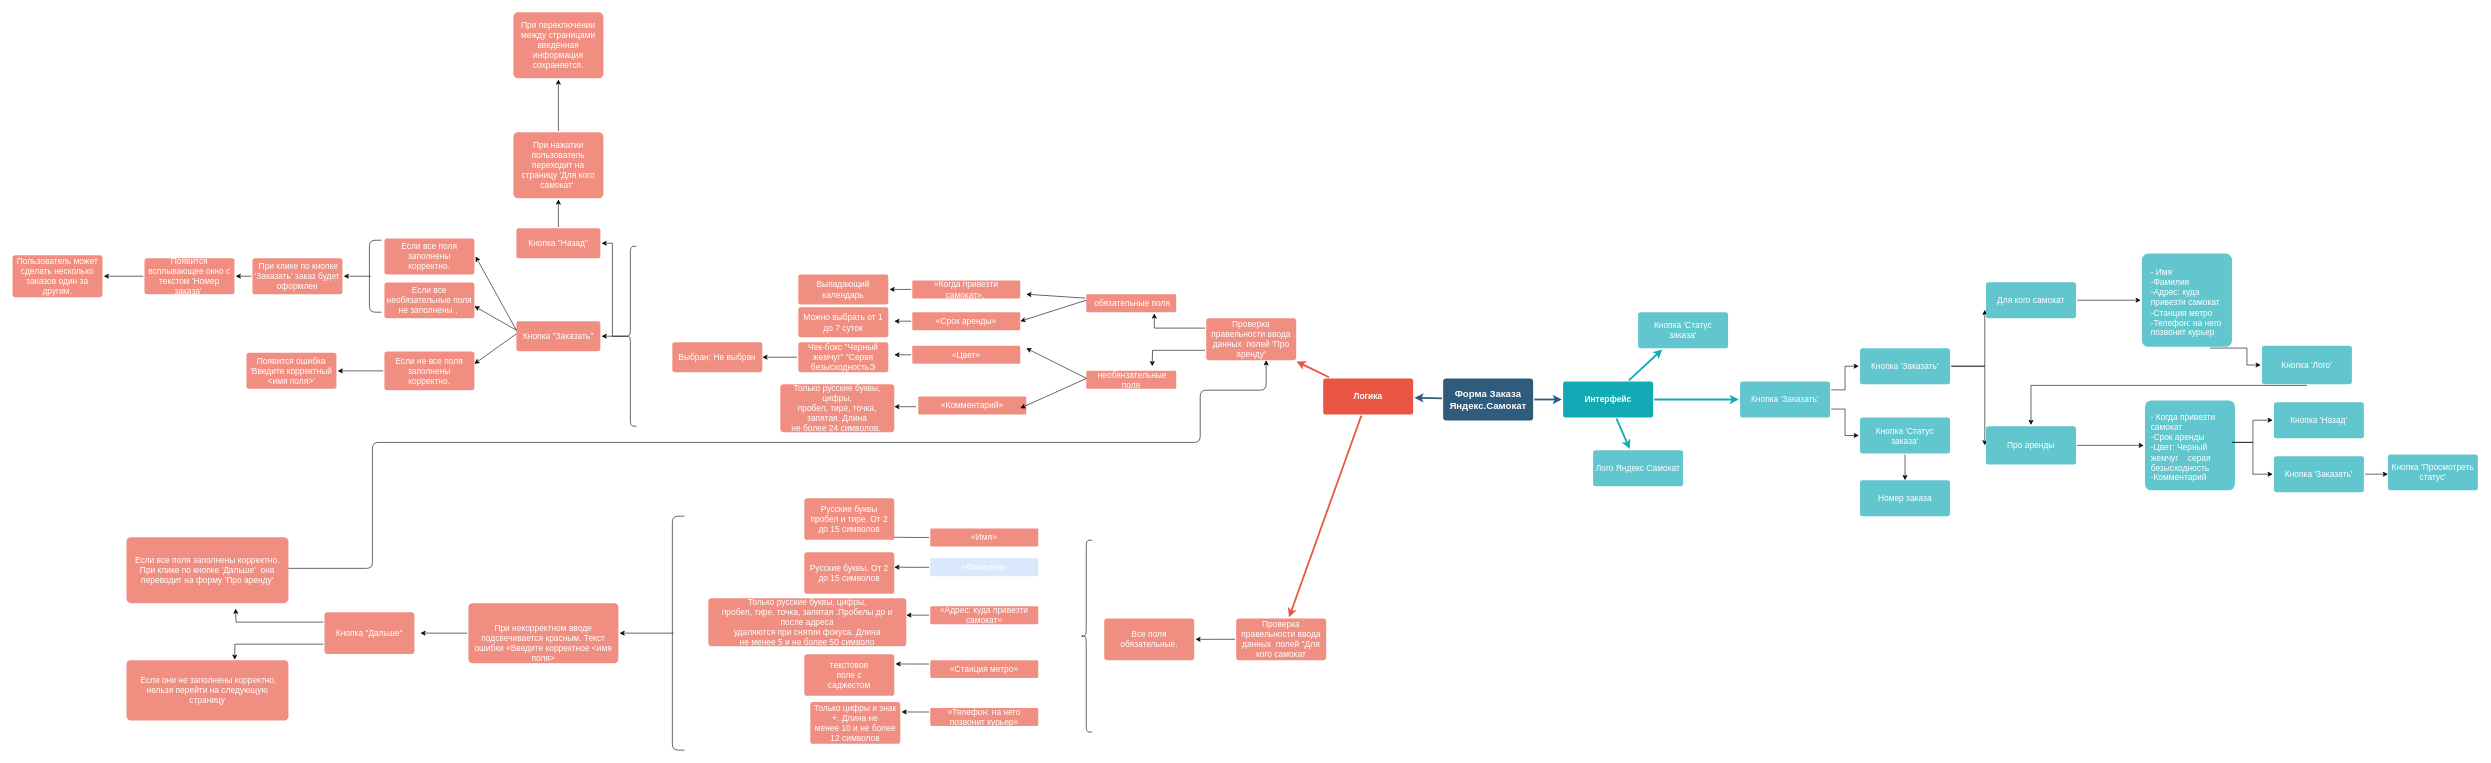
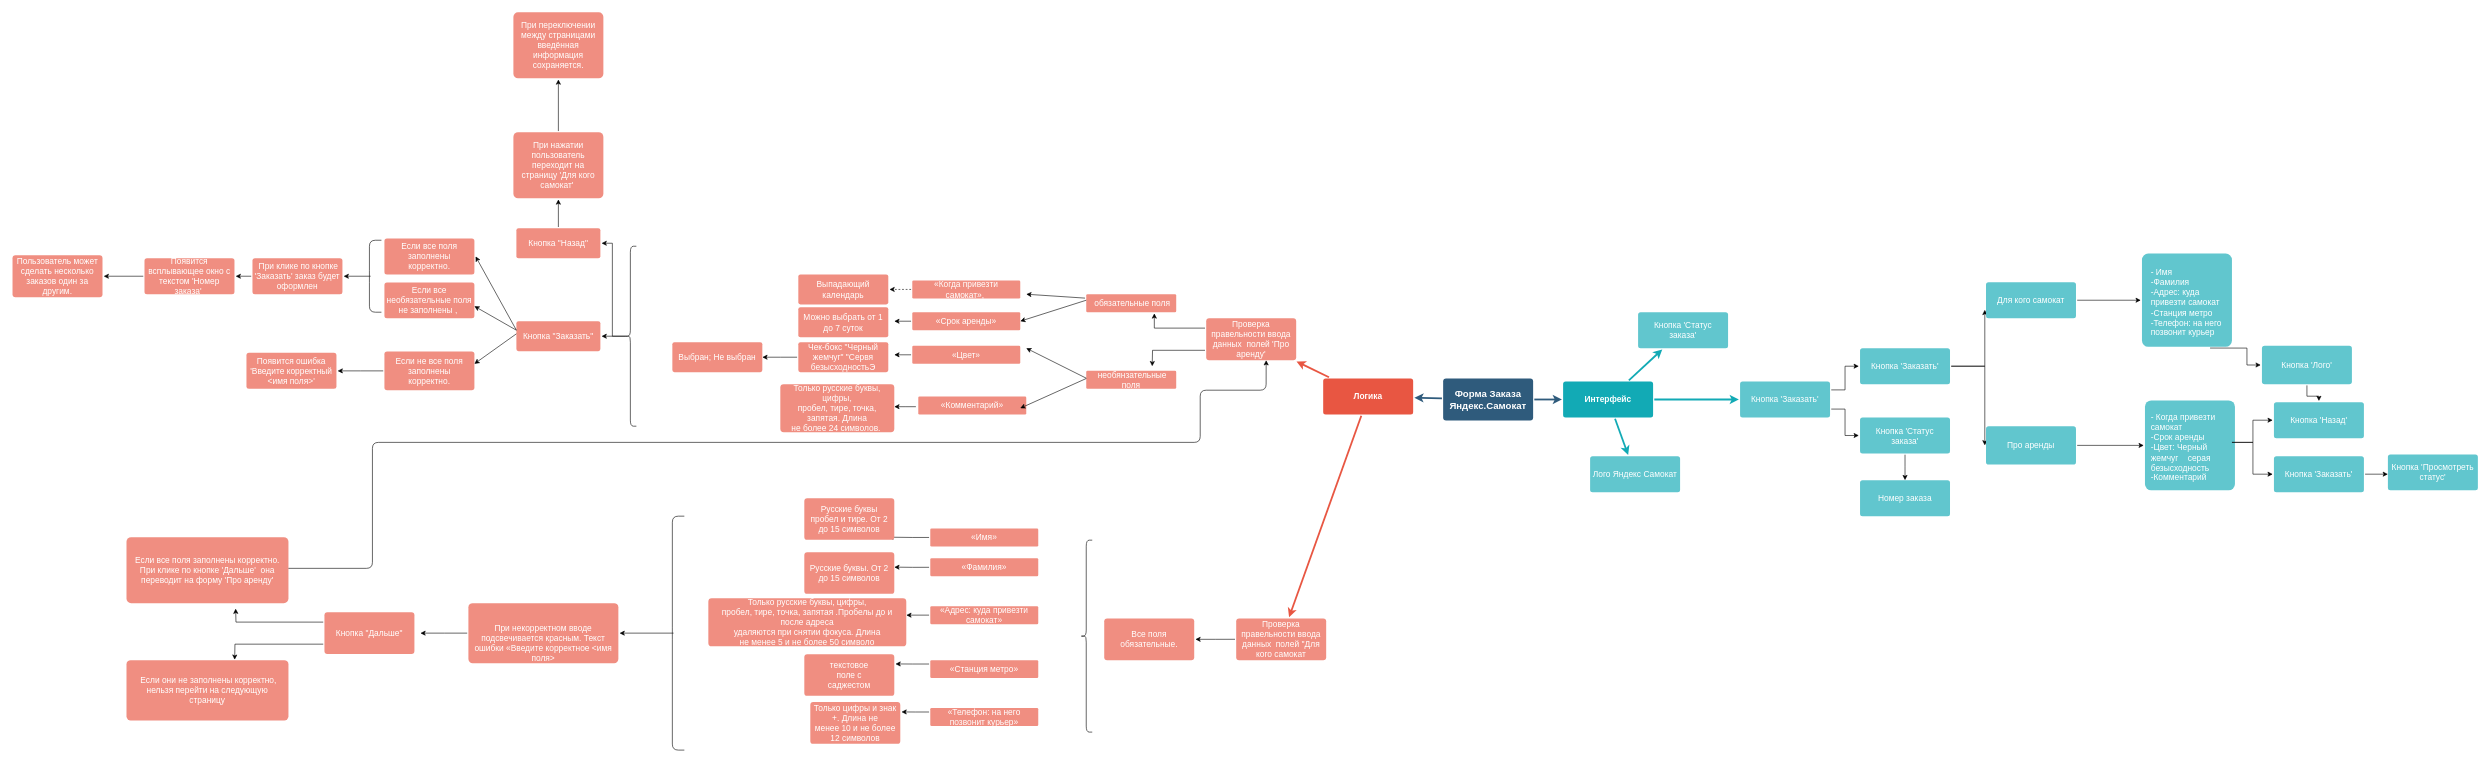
edge "«Когда привезти самокат»," -> "Выпадающий календарь": style solid -> dashed
edge "Кнопка 'Лого'" -> "Про аренды": now "Кнопка 'Лого'" -> "Кнопка 'Назад'"
node "Лого Яндекс Самокат": moved (1638, 468) -> (1635, 474)
node "«Фамилия»": fillcolor #dae8fc -> #f08e81
